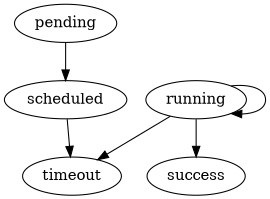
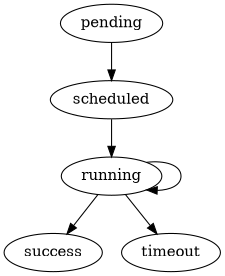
edge "scheduled" -> "timeout": now "scheduled" -> "running"
